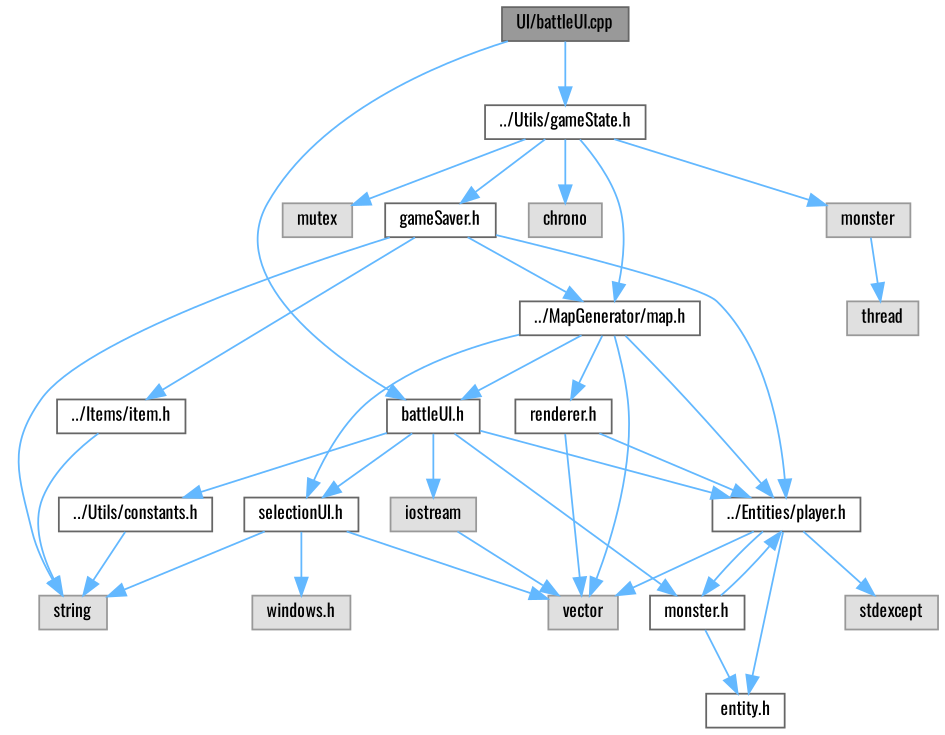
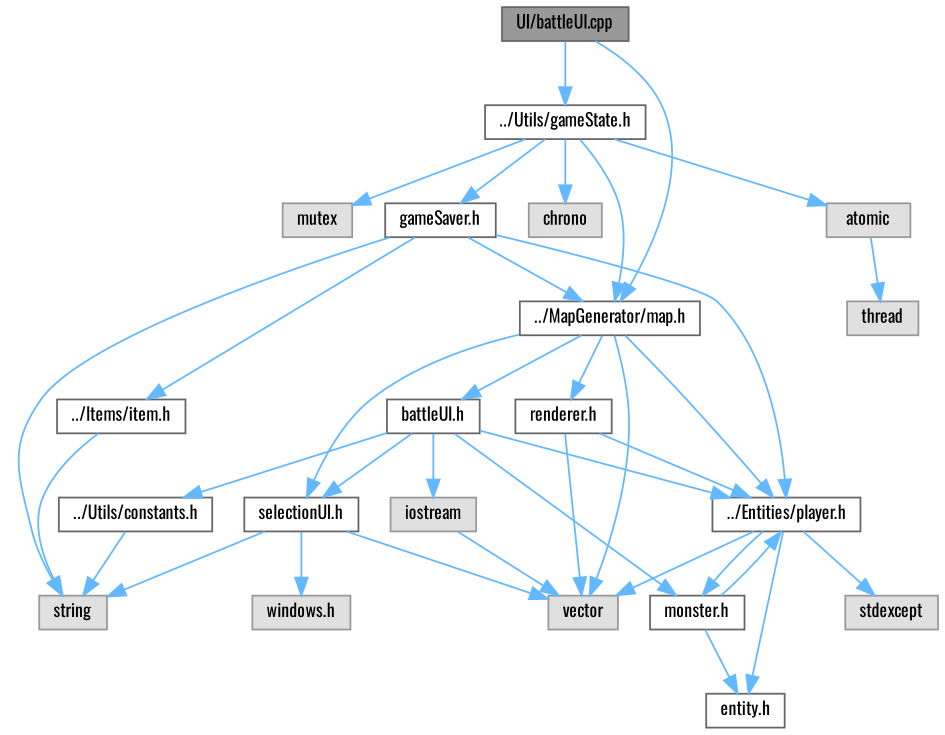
edge "UI/battleUI.cpp" -> "battleUI.h": now "UI/battleUI.cpp" -> "../MapGenerator/map.h"
node "monster": label "monster" -> "atomic"
